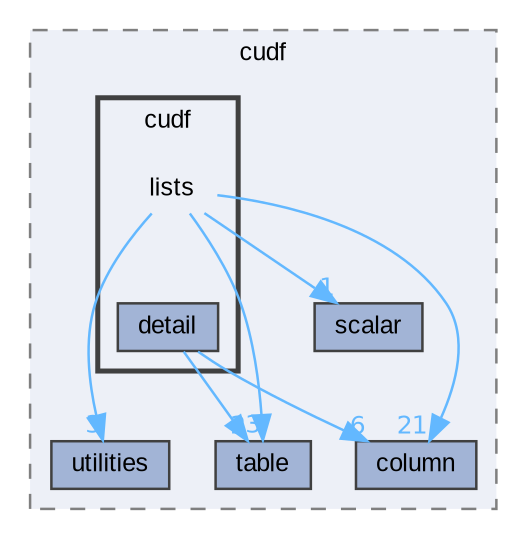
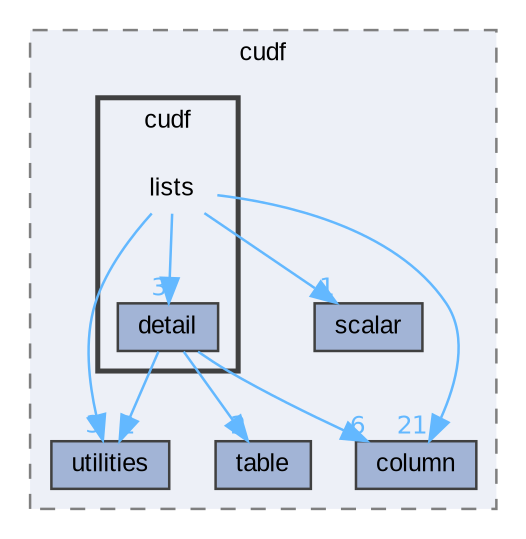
edge "lists" -> "table": now "lists" -> "detail"
edge "detail" -> "utilities": added
